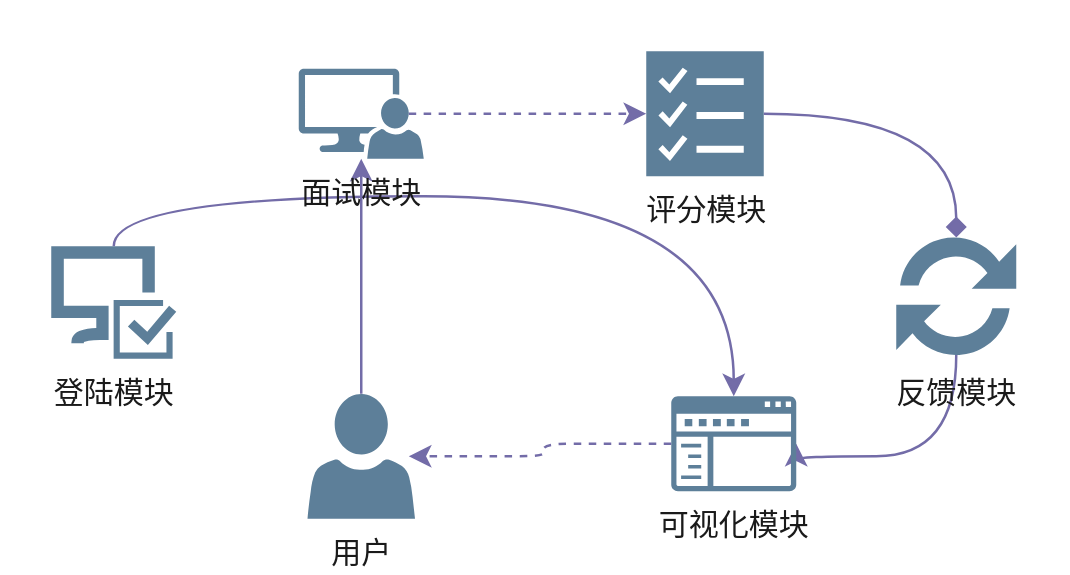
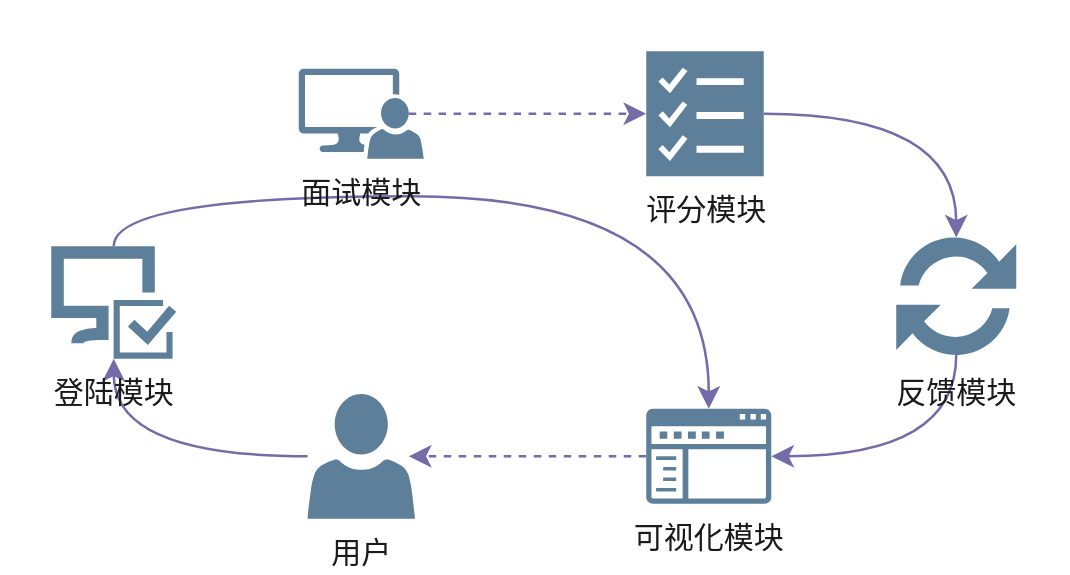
edge "评分模块" -> "反馈模块": arrowhead diamond -> classic
edge "用户" -> "面试模块": now "用户" -> "登陆模块"
node "可视化模块": moved (734, 444) -> (709, 456)
